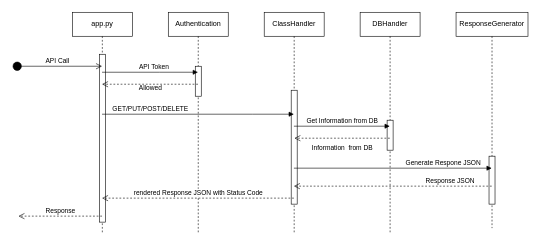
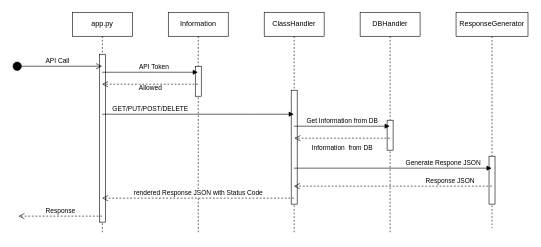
node "Authentication": label "Authentication" -> "Information"
